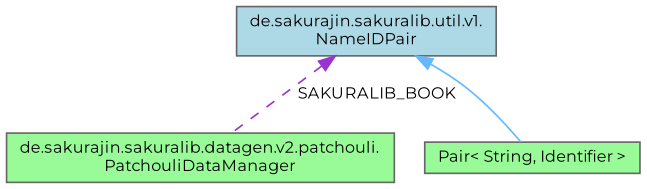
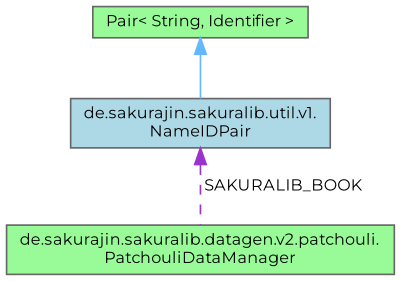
edge "Pair< String, Identifier >" -> "de.sakurajin.sakuralib.util.v1. NameIDPair": reversed
